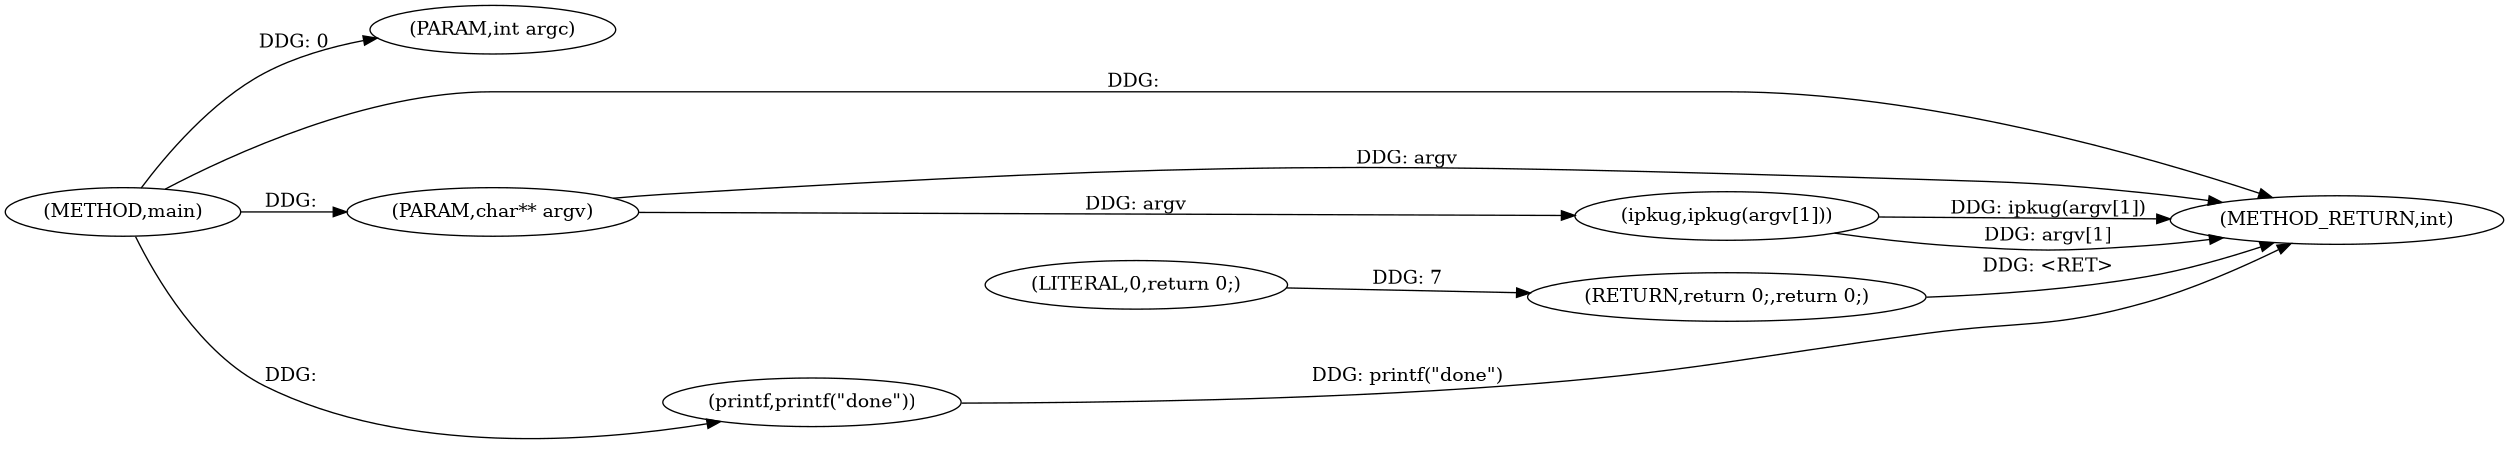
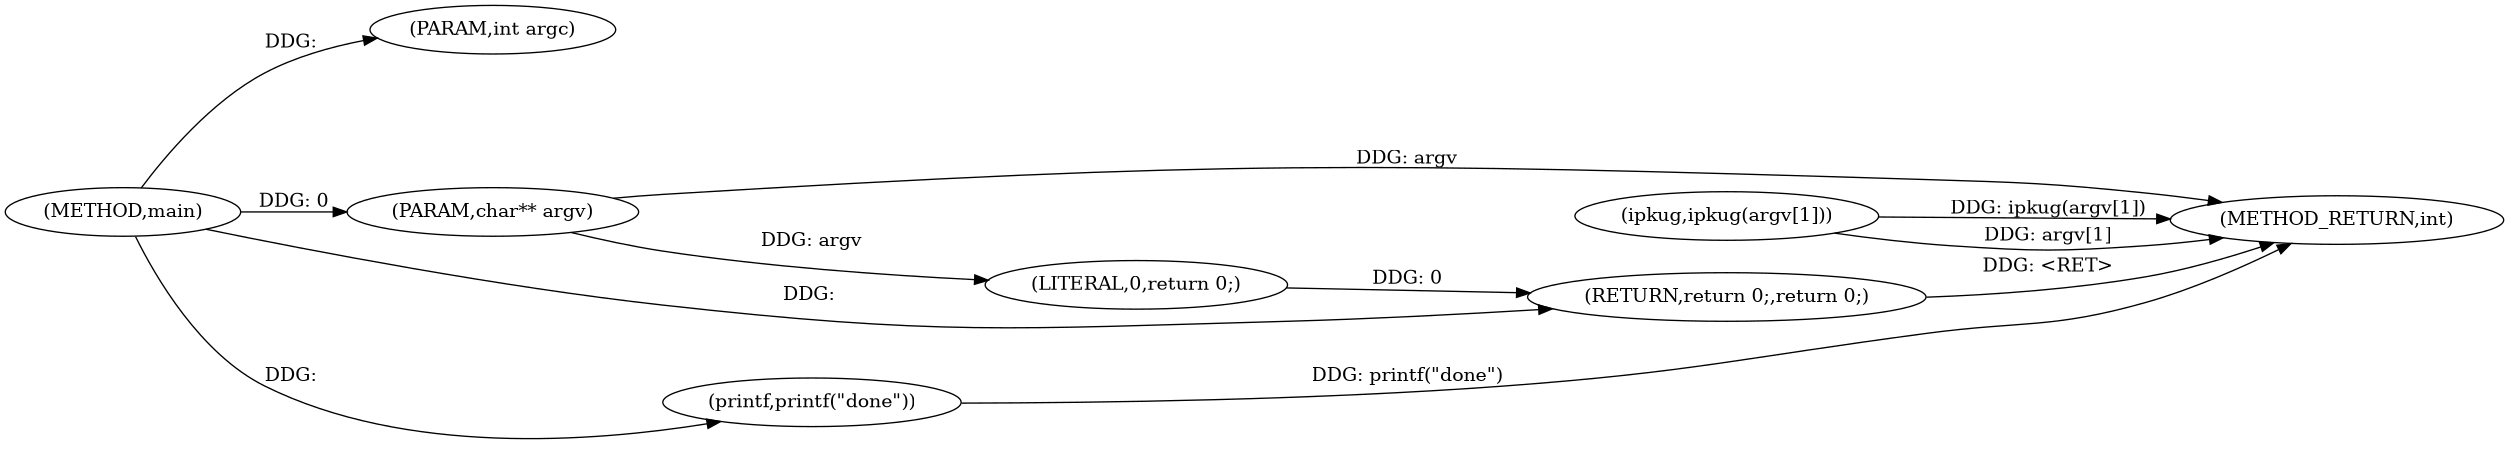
edge "(METHOD,main)" -> "(PARAM,int argc)": label "DDG: 0" -> "DDG: "
edge "(METHOD,main)" -> "(METHOD_RETURN,int)": now "(METHOD,main)" -> "(RETURN,return 0;,return 0;)"
edge "(METHOD,main)" -> "(PARAM,char** argv)": label "DDG: " -> "DDG: 0"
edge "(PARAM,char** argv)" -> "(ipkug,ipkug(argv[1]))": now "(PARAM,char** argv)" -> "(LITERAL,0,return 0;)"
edge "(LITERAL,0,return 0;)" -> "(RETURN,return 0;,return 0;)": label "DDG: 7" -> "DDG: 0"
